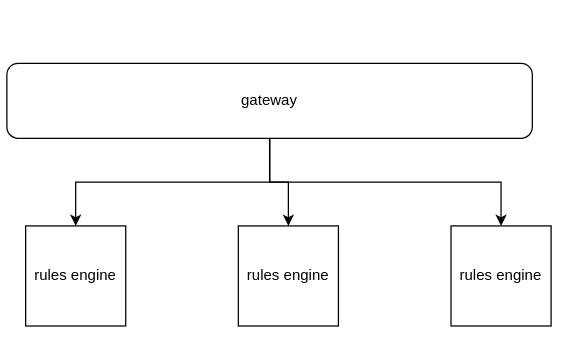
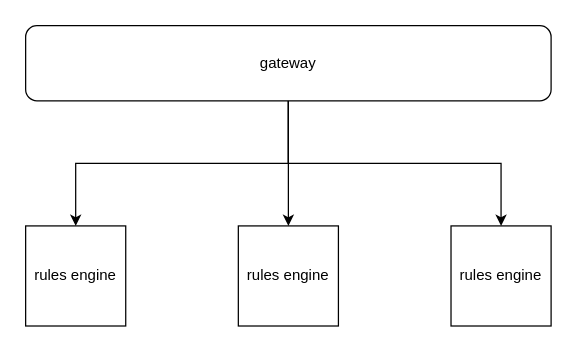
node "gateway": moved (269, 101) -> (288, 63)
